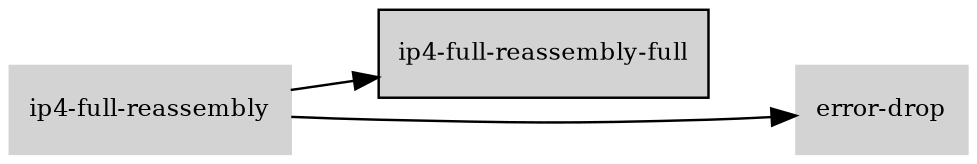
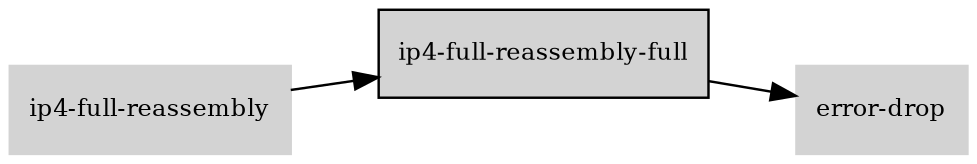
edge "ip4-full-reassembly" -> "error-drop": now "ip4-full-reassembly-full" -> "error-drop"
